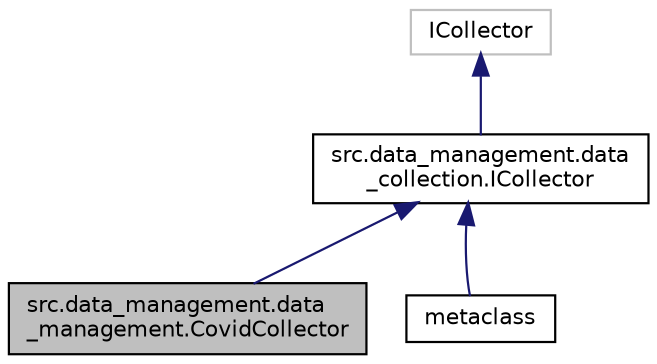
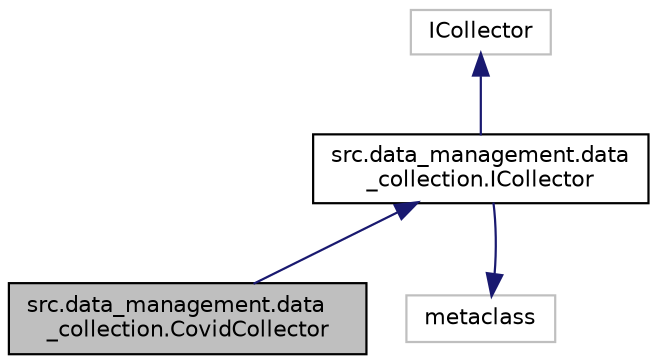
edge "metaclass" -> "src.data_management.data _collection.ICollector": reversed
node "src.data_management.data _management.CovidCollector": label "src.data_management.data _management.CovidCollector" -> "src.data_management.data _collection.CovidCollector"
node "metaclass": color black -> grey75
